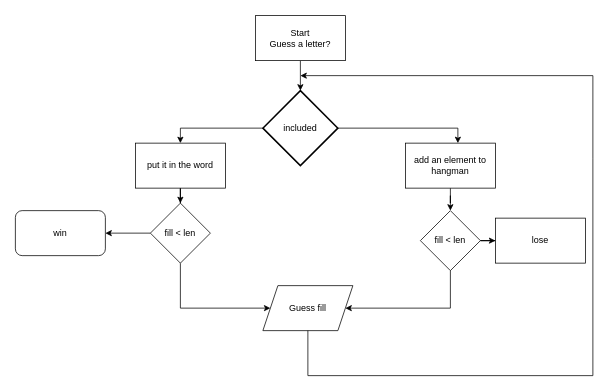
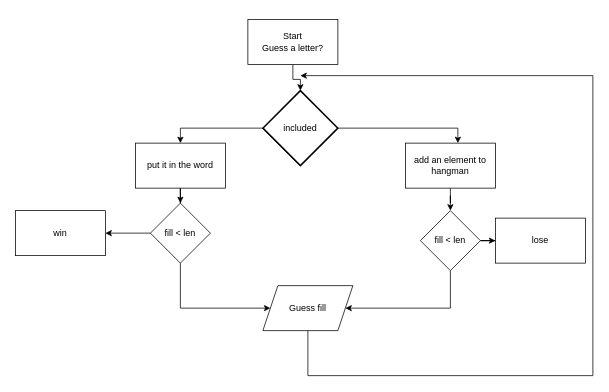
node "Start Guess a letter?": moved (300, 38) -> (293, 42)
node "win": shape rounded rectangle -> rectangle
